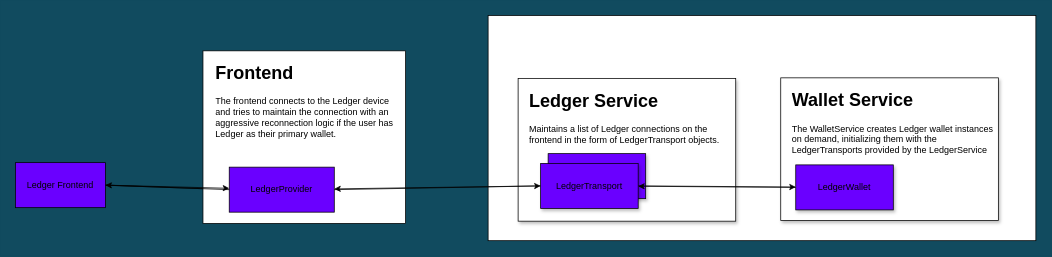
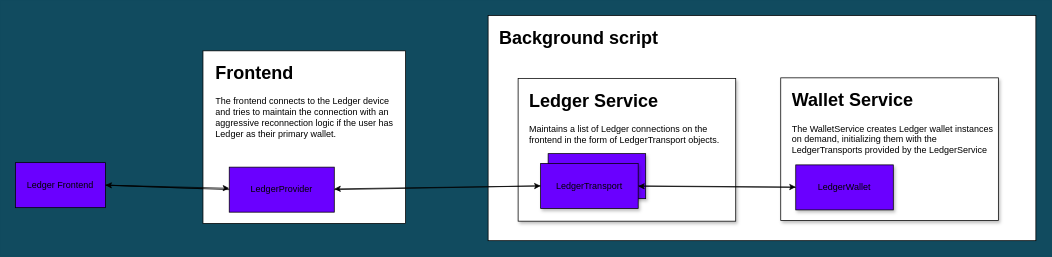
node "Background script": added
